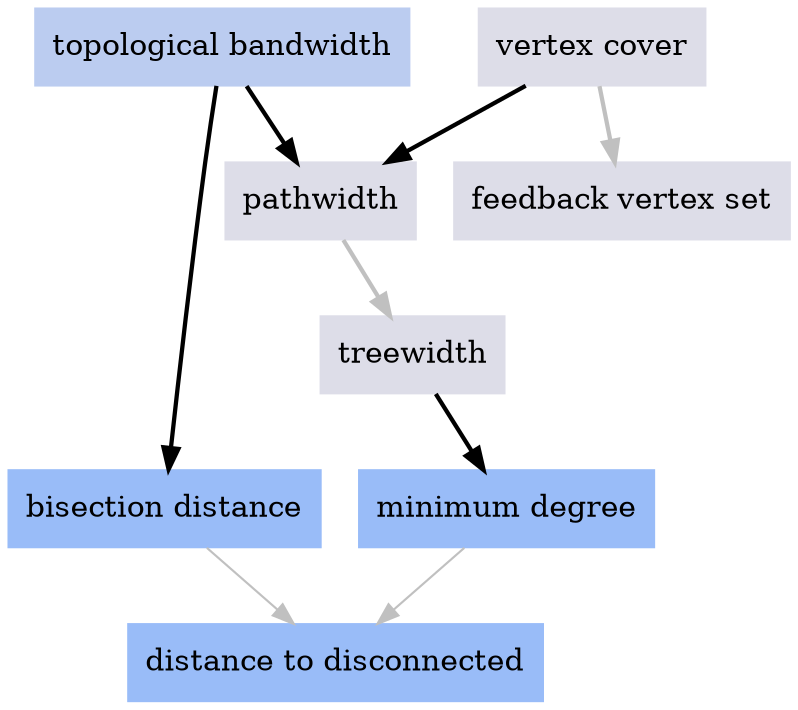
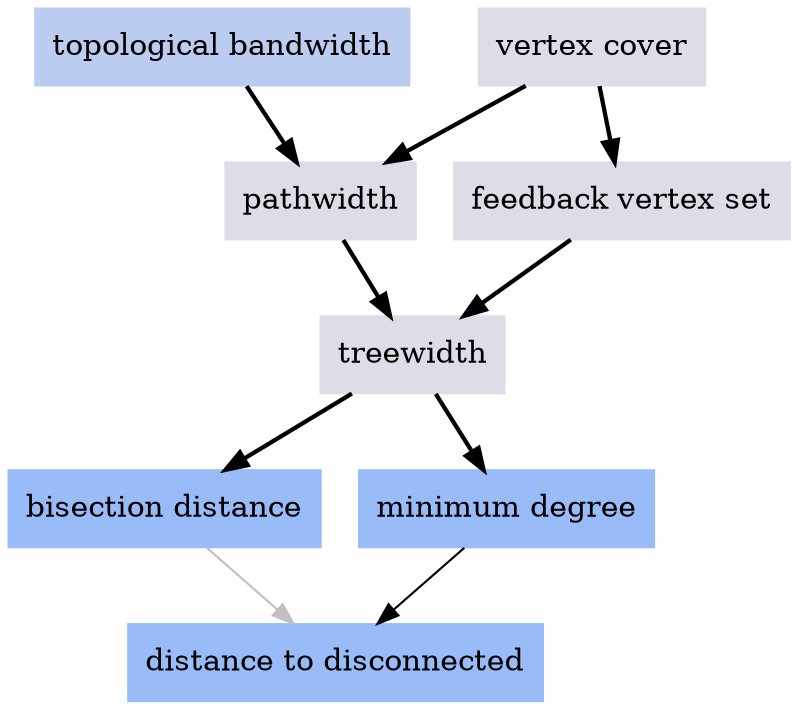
edge "vertex cover" -> "feedback vertex set": color gray -> black
edge "topological bandwidth" -> "bisection distance": now "treewidth" -> "bisection distance"
edge "pathwidth" -> "treewidth": color gray -> black
edge "feedback vertex set" -> "treewidth": added
edge "minimum degree" -> "distance to disconnected": color gray -> black
